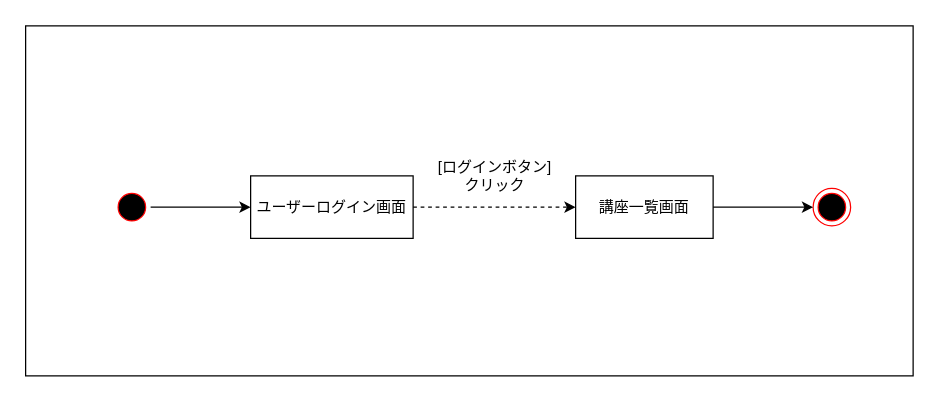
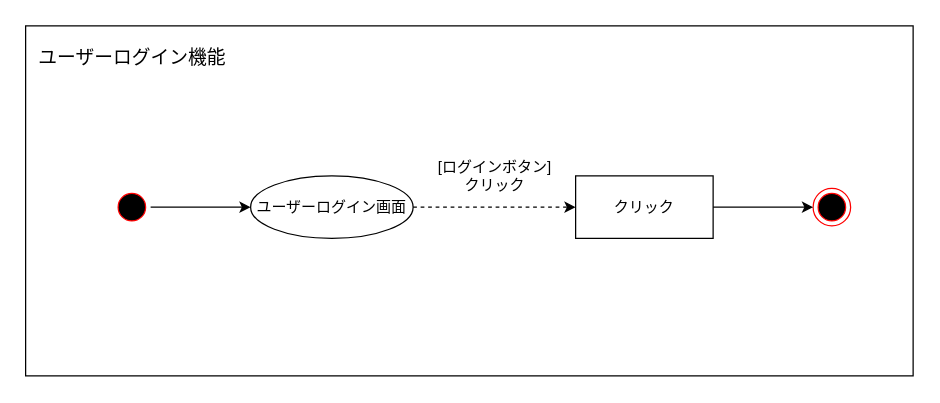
node "ユーザーログイン機能": added
node "ユーザーログイン画面": shape rectangle -> ellipse
node "講座一覧画面": label "講座一覧画面" -> "クリック"
